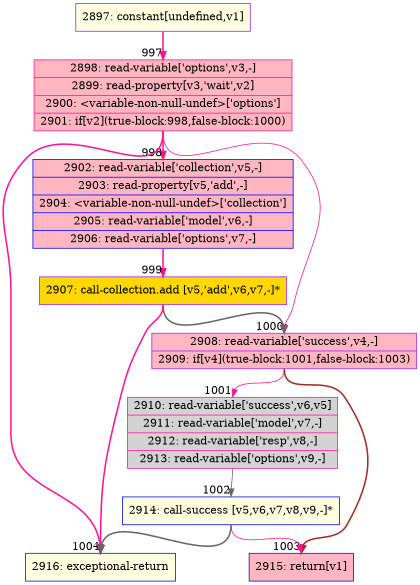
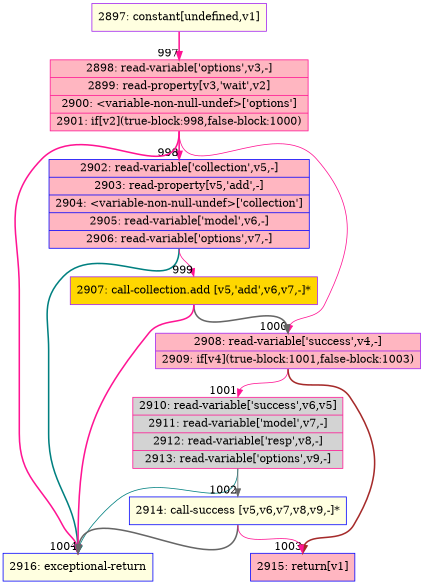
edge "2902: read-variable['collection',v5,-]" -> "2907: call-collection.add [v5,'add',v6,v7,-]*": style bold -> solid
edge "2902: read-variable['collection',v5,-]" -> "2916: exceptional-return": added
edge "2910: read-variable['success',v6,v5]" -> "2916: exceptional-return": added
